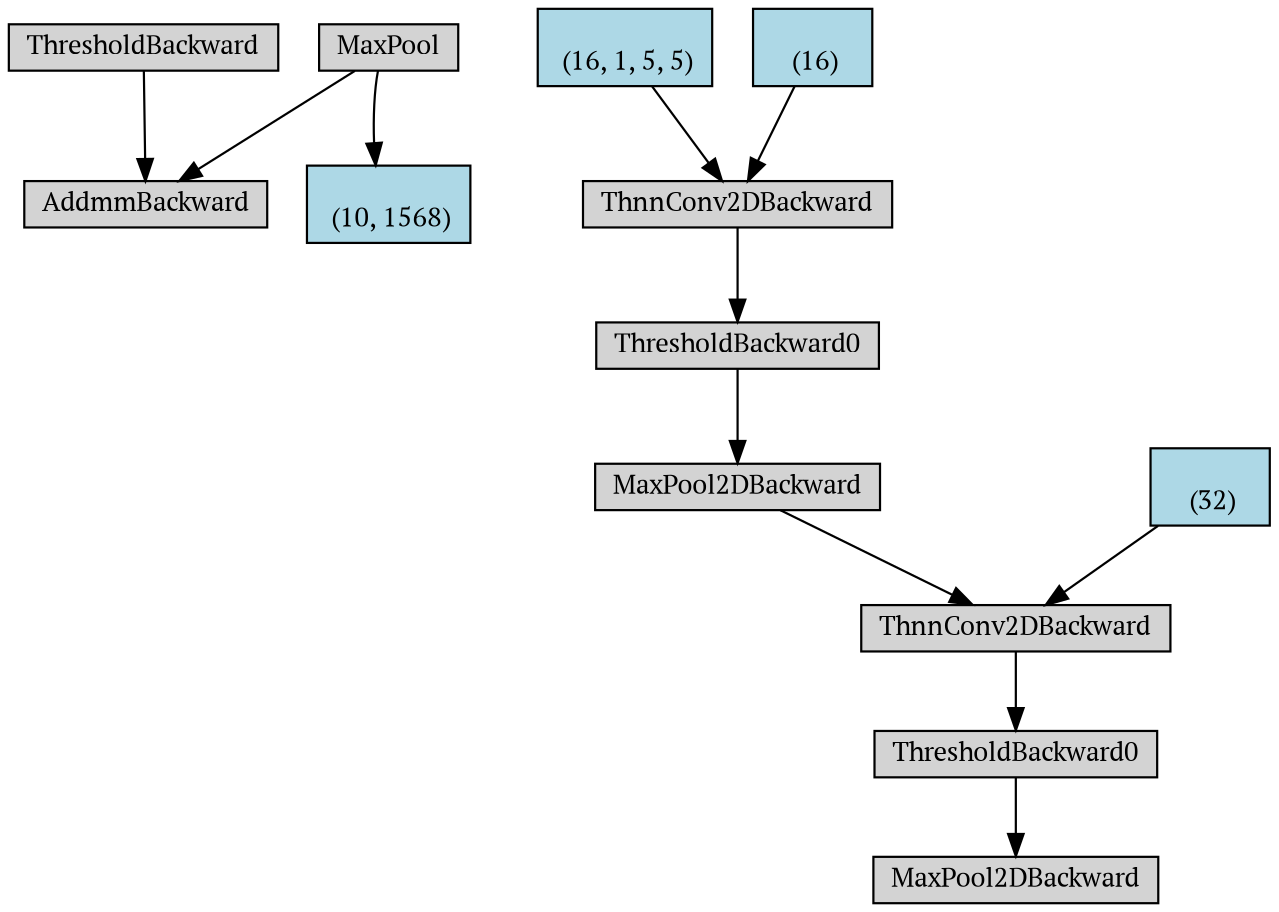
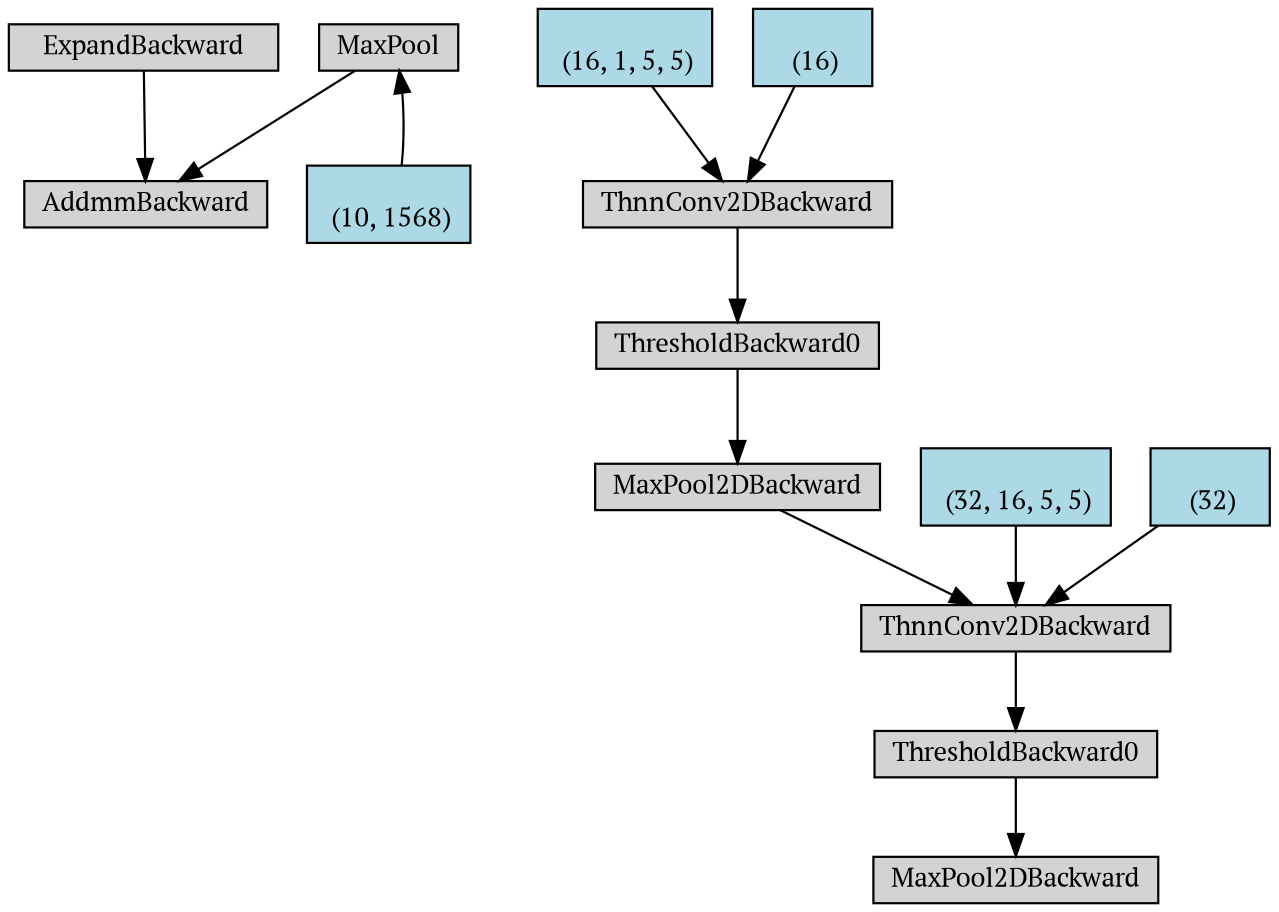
node "ThresholdBackward": label "ThresholdBackward" -> "ExpandBackward"
edge "MaxPool" -> "(10, 1568)": reversed
node "(32, 16, 5, 5)": added
